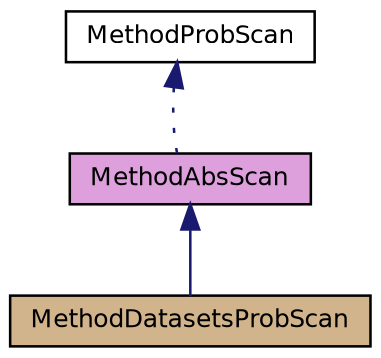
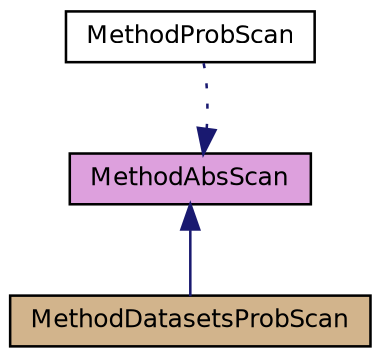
edge "MethodAbsScan" -> "MethodProbScan": reversed
